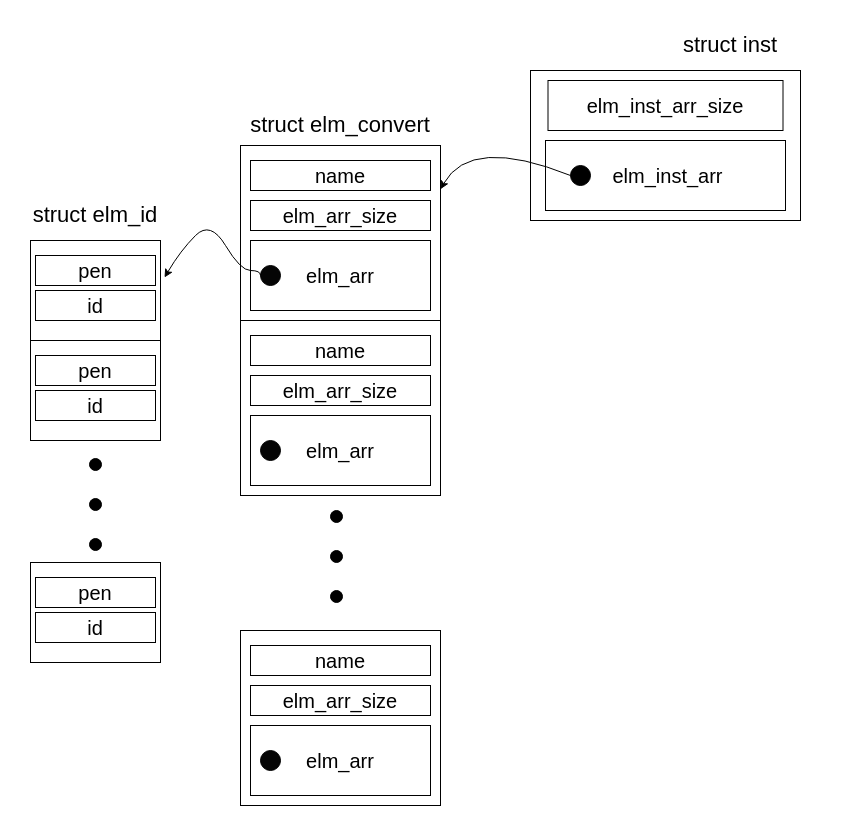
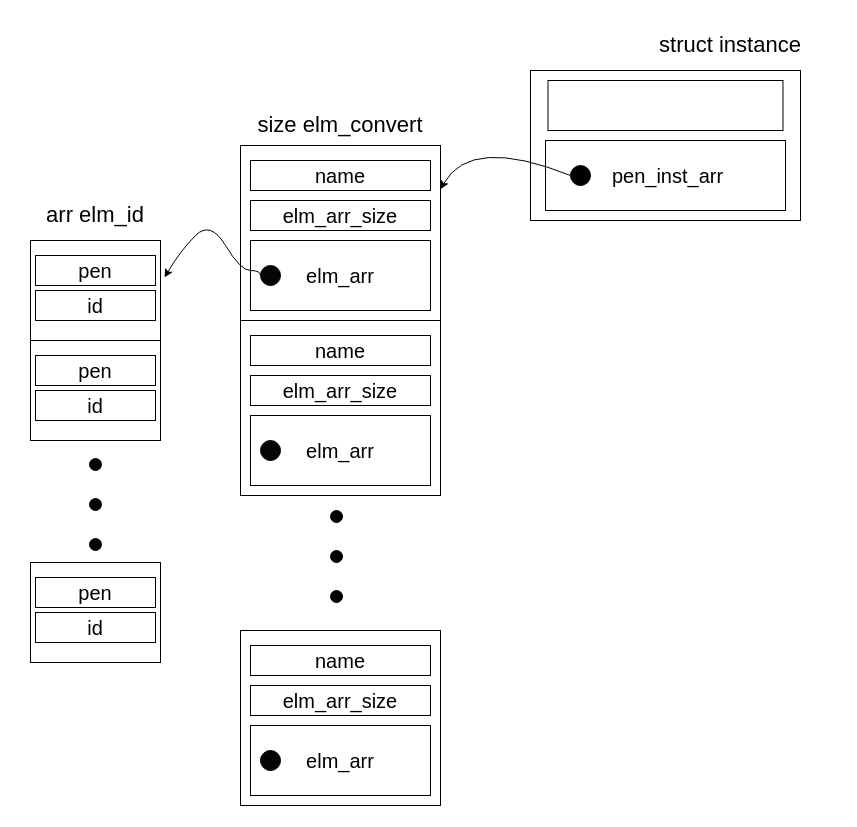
node "struct inst": label "struct inst" -> "struct instance"
node "elm_inst_arr_size": removed
node "struct elm_convert": label "struct elm_convert" -> "size elm_convert"
node "elm_inst_arr": label "elm_inst_arr" -> "pen_inst_arr"
node "struct elm_id": label "struct elm_id" -> "arr elm_id"
